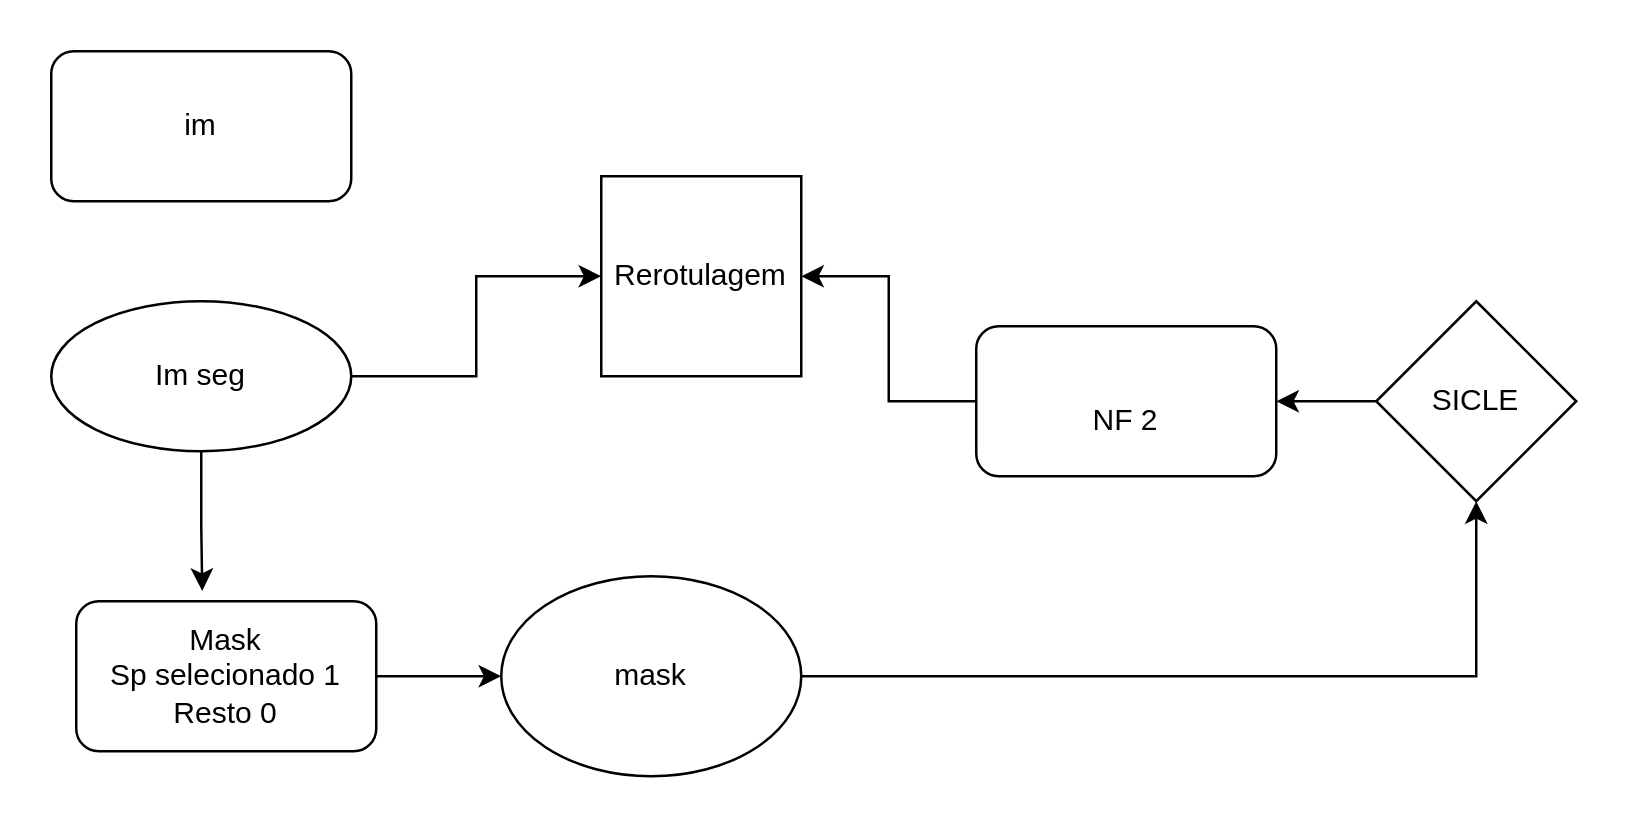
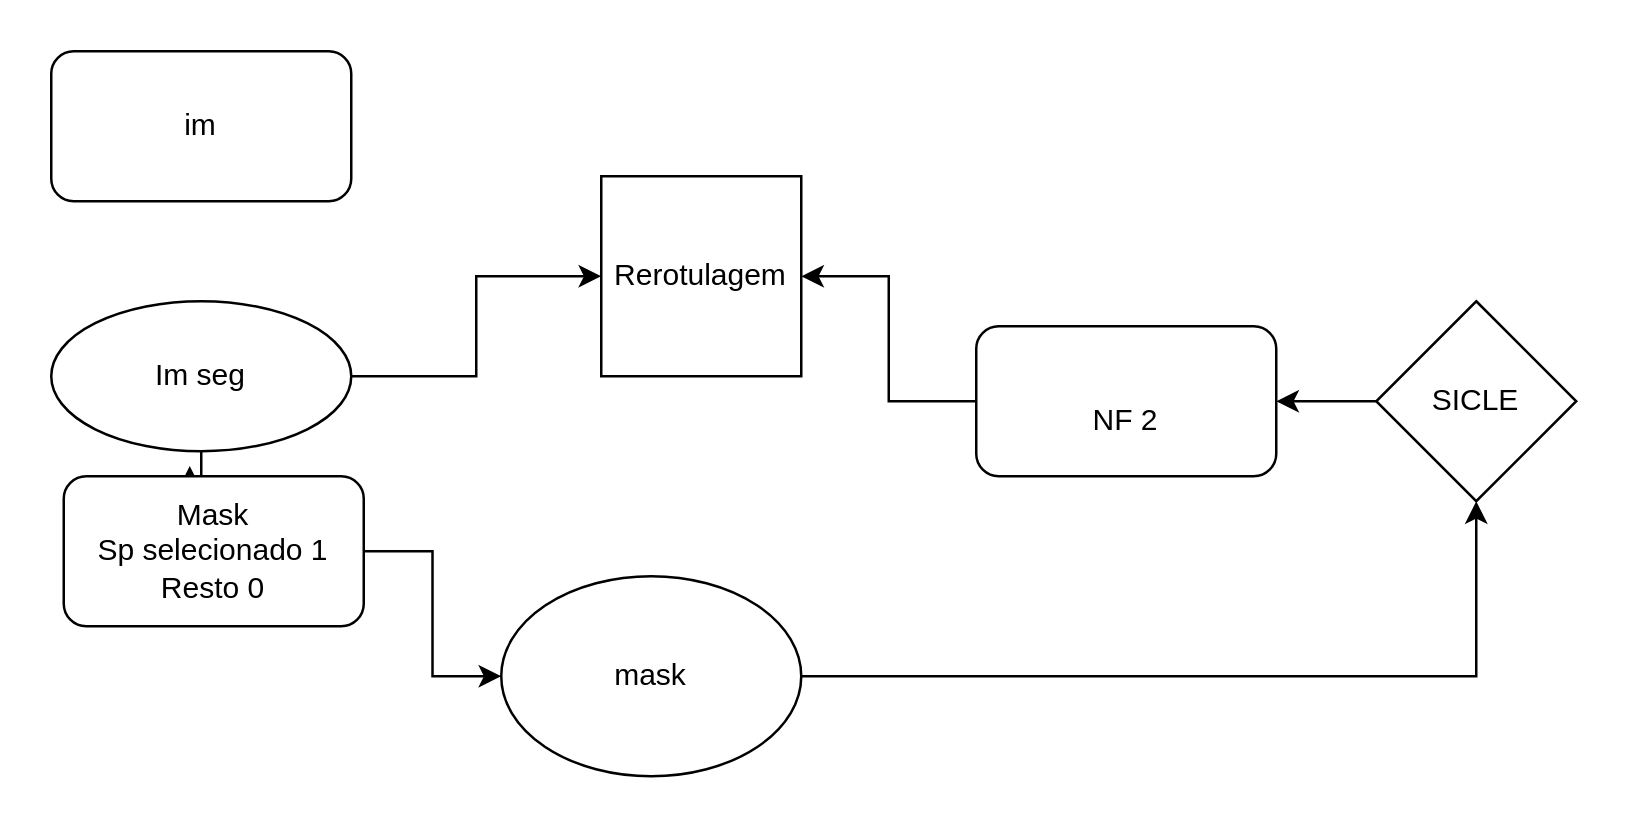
node "Mask Sp selecionado 1 Resto 0": moved (226, 676) -> (214, 551)
